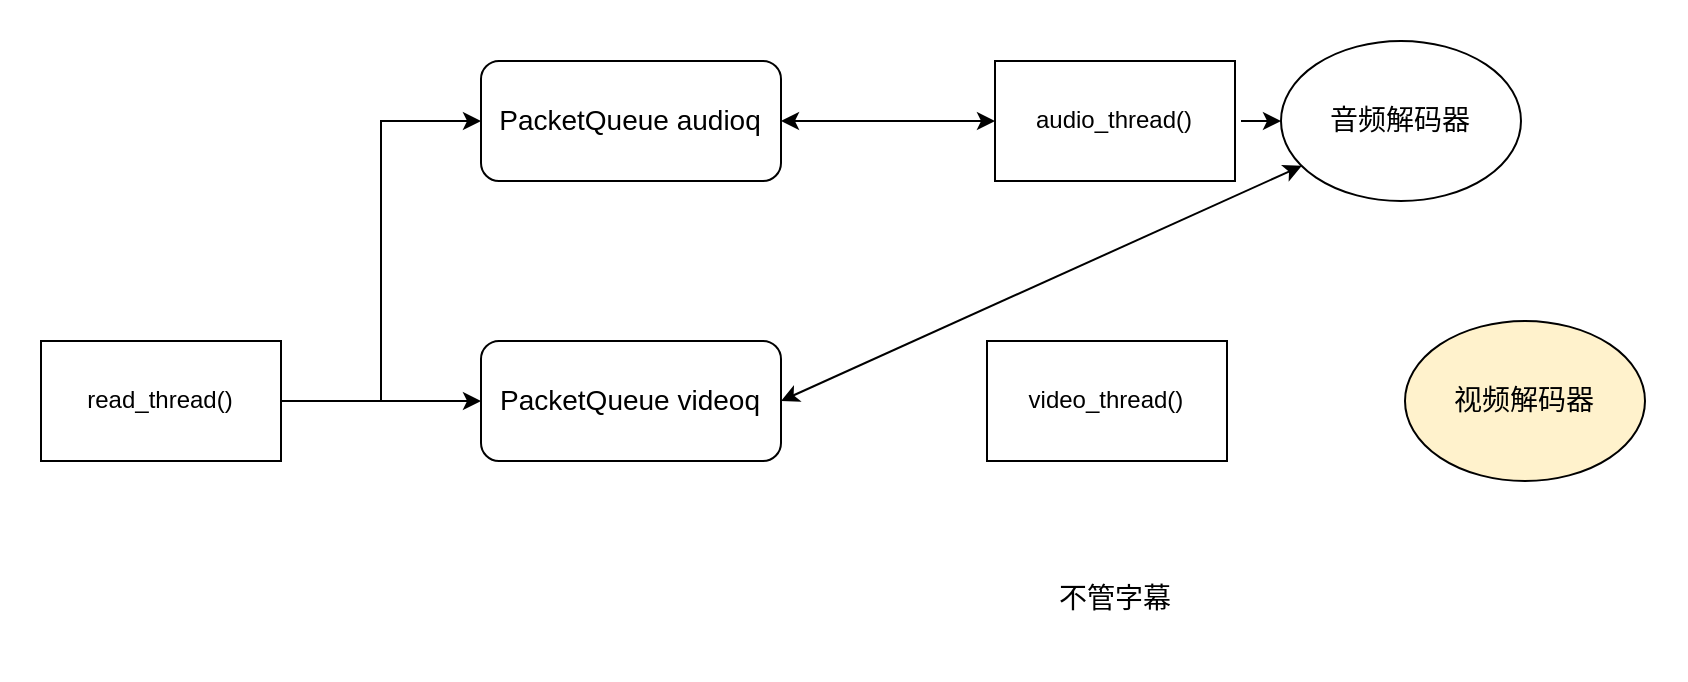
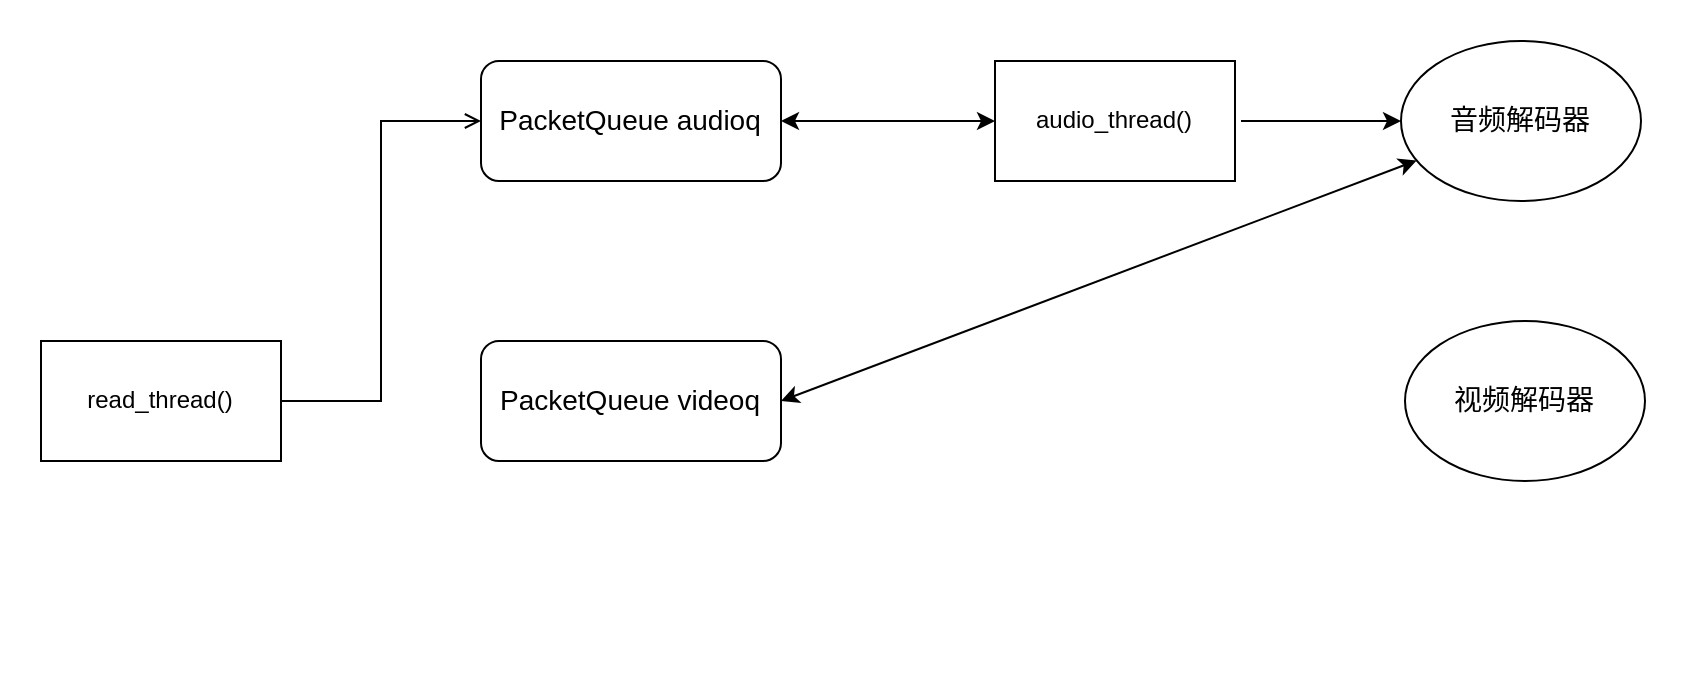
edge "read_thread()" -> "PacketQueue audioq": arrowhead classic -> open
node "音频解码器": moved (1401, 121) -> (1521, 121)
edge "read_thread()" -> "PacketQueue videoq": removed
node "video_thread()": removed
node "视频解码器": fillcolor #fff2cc -> #ffffff
node "不管字幕": removed
